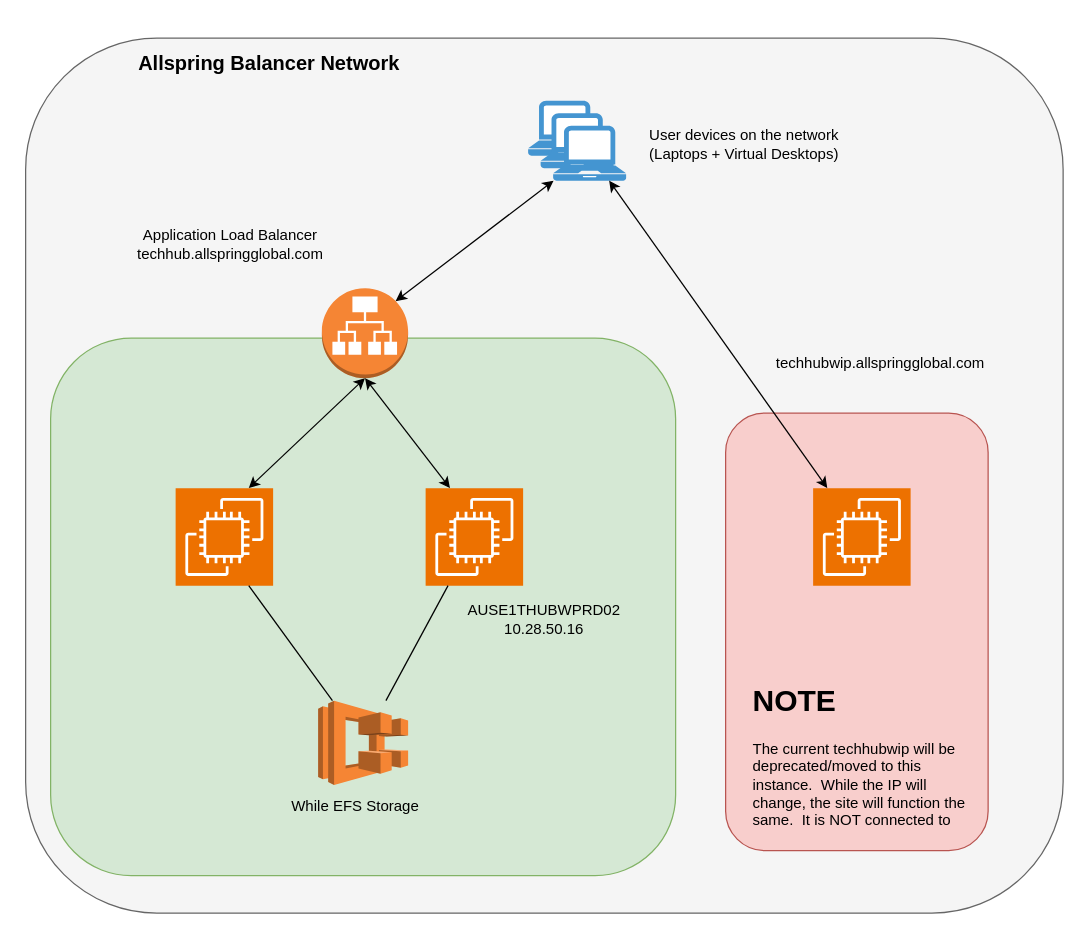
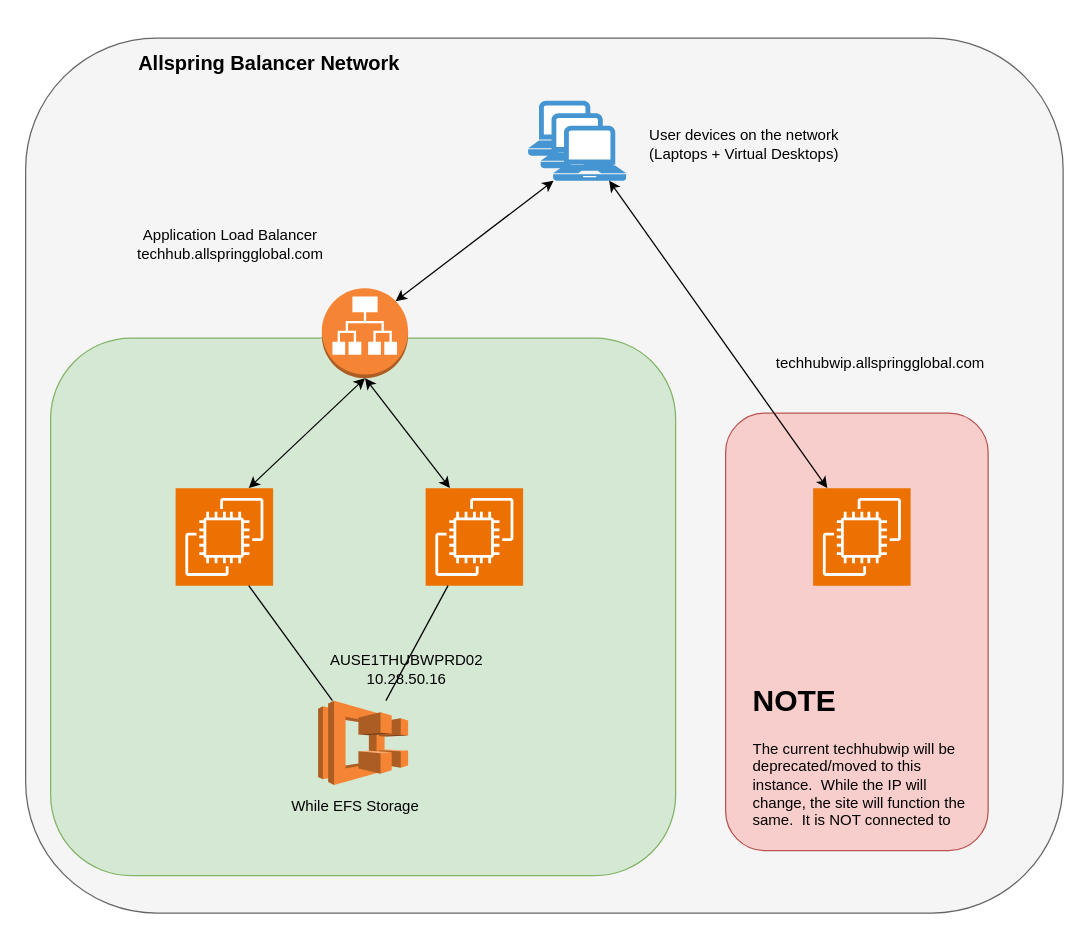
node "AUSE1THUBWPRD02 10.28.50.16": moved (544, 619) -> (407, 669)
